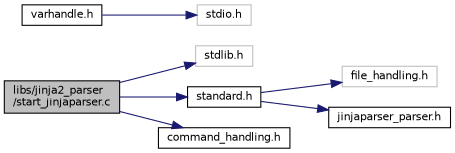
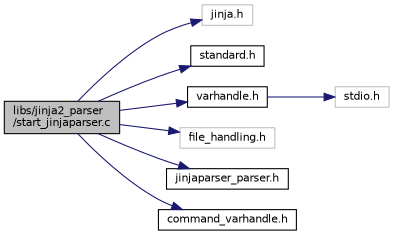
node "stdlib.h": label "stdlib.h" -> "jinja.h"
edge "standard.h" -> "file_handling.h": now "libs/jinja2_parser /start_jinjaparser.c" -> "file_handling.h"
edge "standard.h" -> "jinjaparser_parser.h": now "libs/jinja2_parser /start_jinjaparser.c" -> "jinjaparser_parser.h"
edge "libs/jinja2_parser /start_jinjaparser.c" -> "varhandle.h": added
node "command_handling.h": label "command_handling.h" -> "command_varhandle.h"
